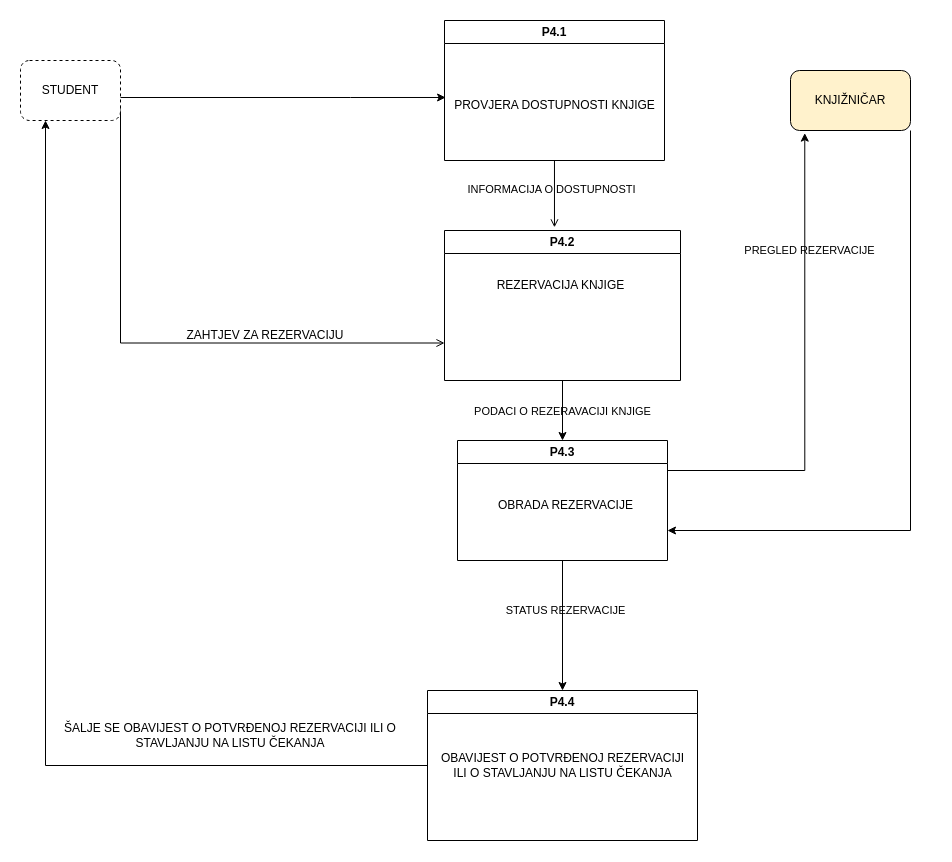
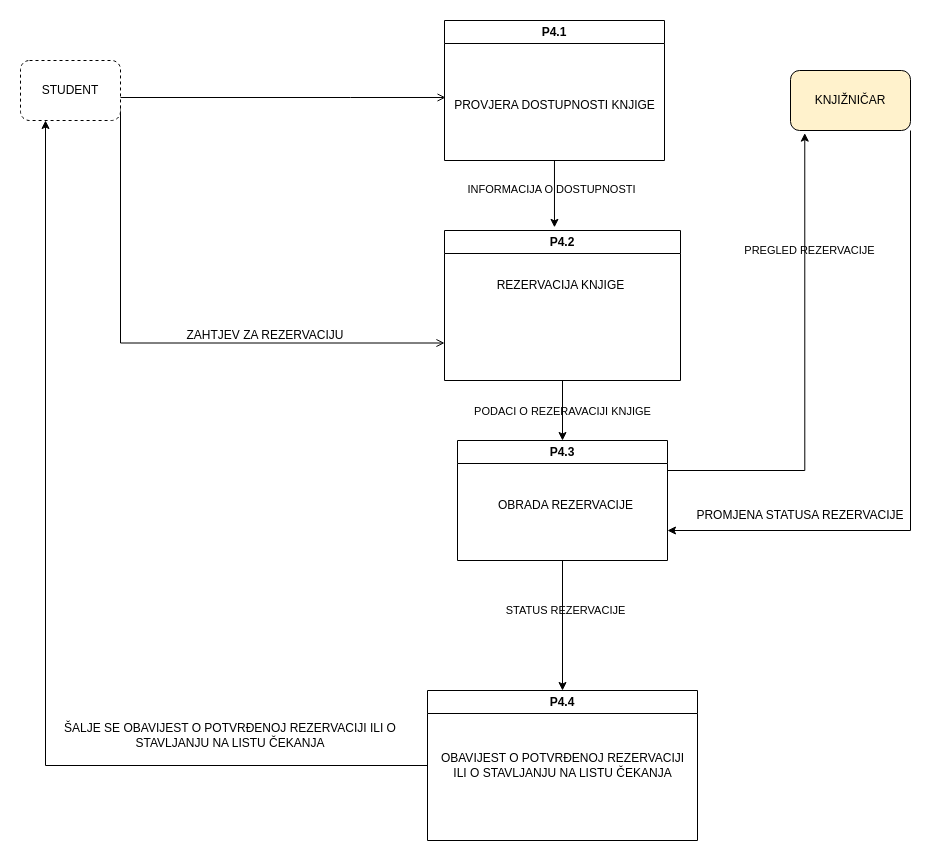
edge "STUDENT" -> "PROVJERA DOSTUPNOSTI KNJIGE": arrowhead classic -> open
edge "P4.1" -> "P4.2": arrowhead open -> classic
node "PROMJENA STATUSA REZERVACIJE": added
